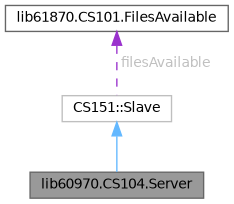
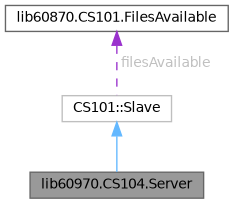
node "lib61870.CS101.FilesAvailable": label "lib61870.CS101.FilesAvailable" -> "lib60870.CS101.FilesAvailable"
node "CS151::Slave": label "CS151::Slave" -> "CS101::Slave"
